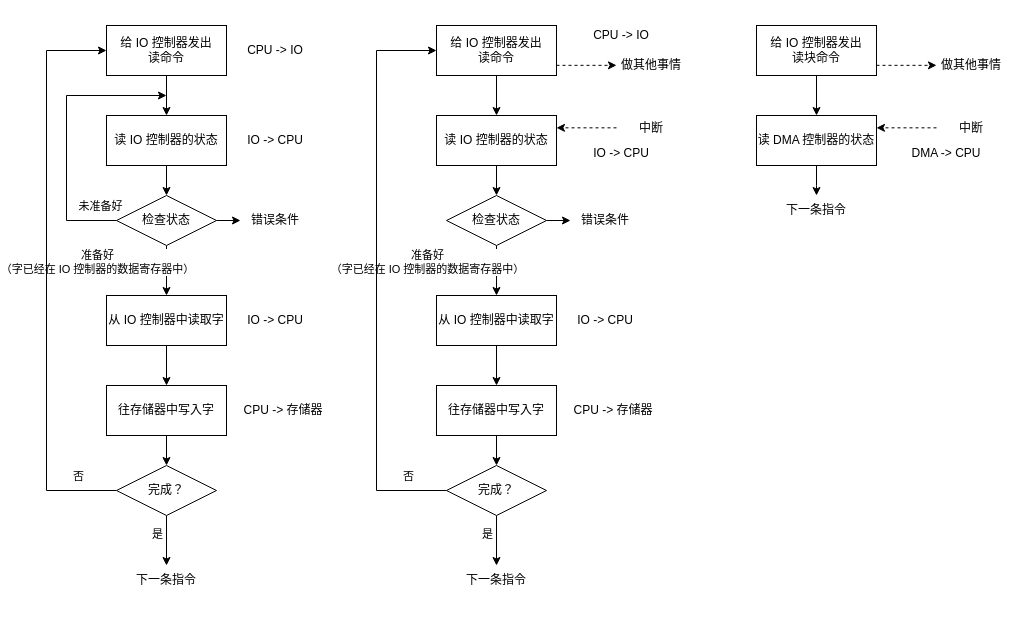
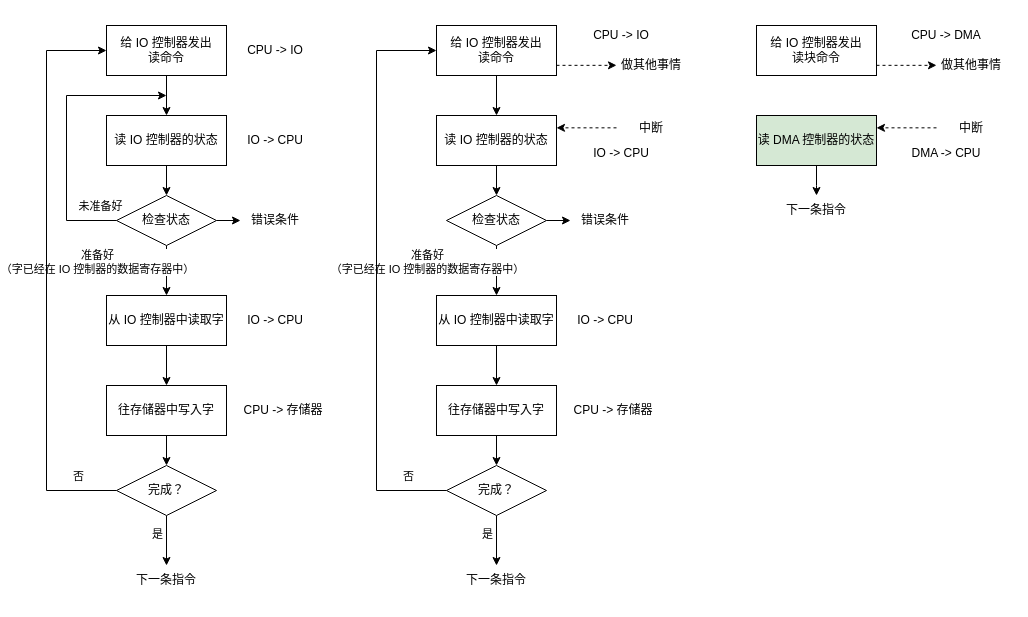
node "CPU -> DMA": added
edge "给 IO 控制器发出 读块命令" -> "读 DMA 控制器的状态": removed
node "读 DMA 控制器的状态": fillcolor #ffffff -> #d5e8d4
